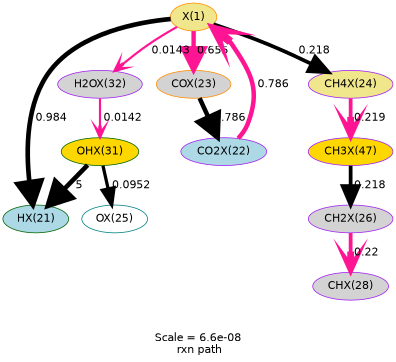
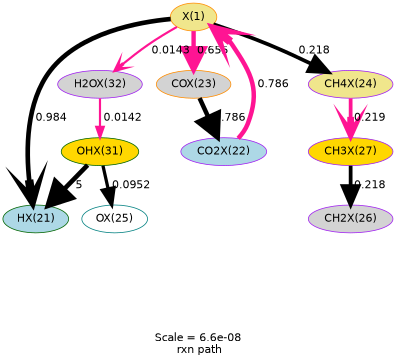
edge "X(1)" -> "HX(21)": arrowhead normal -> vee
edge "H2OX(32)" -> "OHX(31)": arrowhead vee -> normal
node "CH3X(47)": label "CH3X(47)" -> "CH3X(27)"
node "CHX(28)": removed
